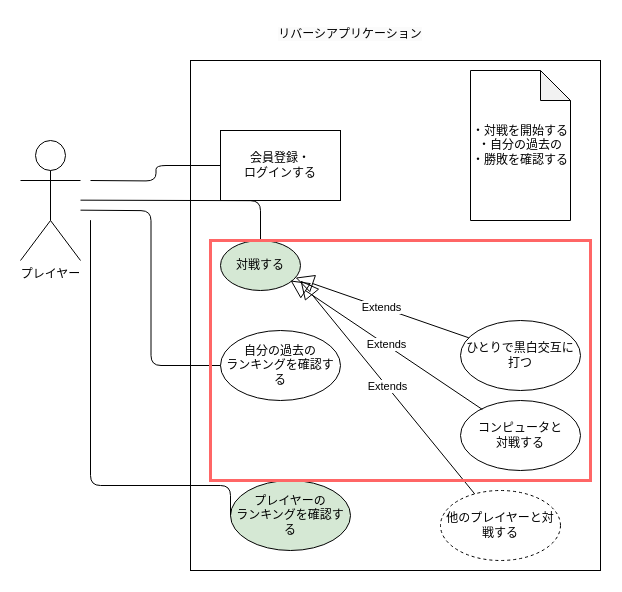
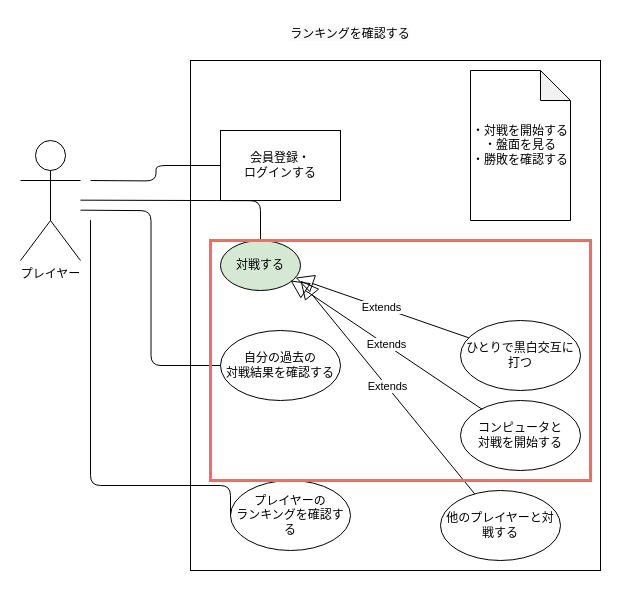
node "リバーシアプリケーション": label "リバーシアプリケーション" -> "ランキングを確認する"
node "・対戦を開始する ・自分の過去の ・勝敗を確認する": label "・対戦を開始する ・自分の過去の ・勝敗を確認する" -> "・対戦を開始する ・盤面を見る ・勝敗を確認する"
node "自分の過去の ランキングを確認する": label "自分の過去の ランキングを確認する" -> "自分の過去の 対戦結果を確認する"
node "コンピュータと 対戦する": label "コンピュータと 対戦する" -> "コンピュータと 対戦を開始する"
node "プレイヤーの ランキングを確認する": fillcolor #d5e8d4 -> #ffffff
node "他のプレイヤーと対戦する": style dashed -> solid
